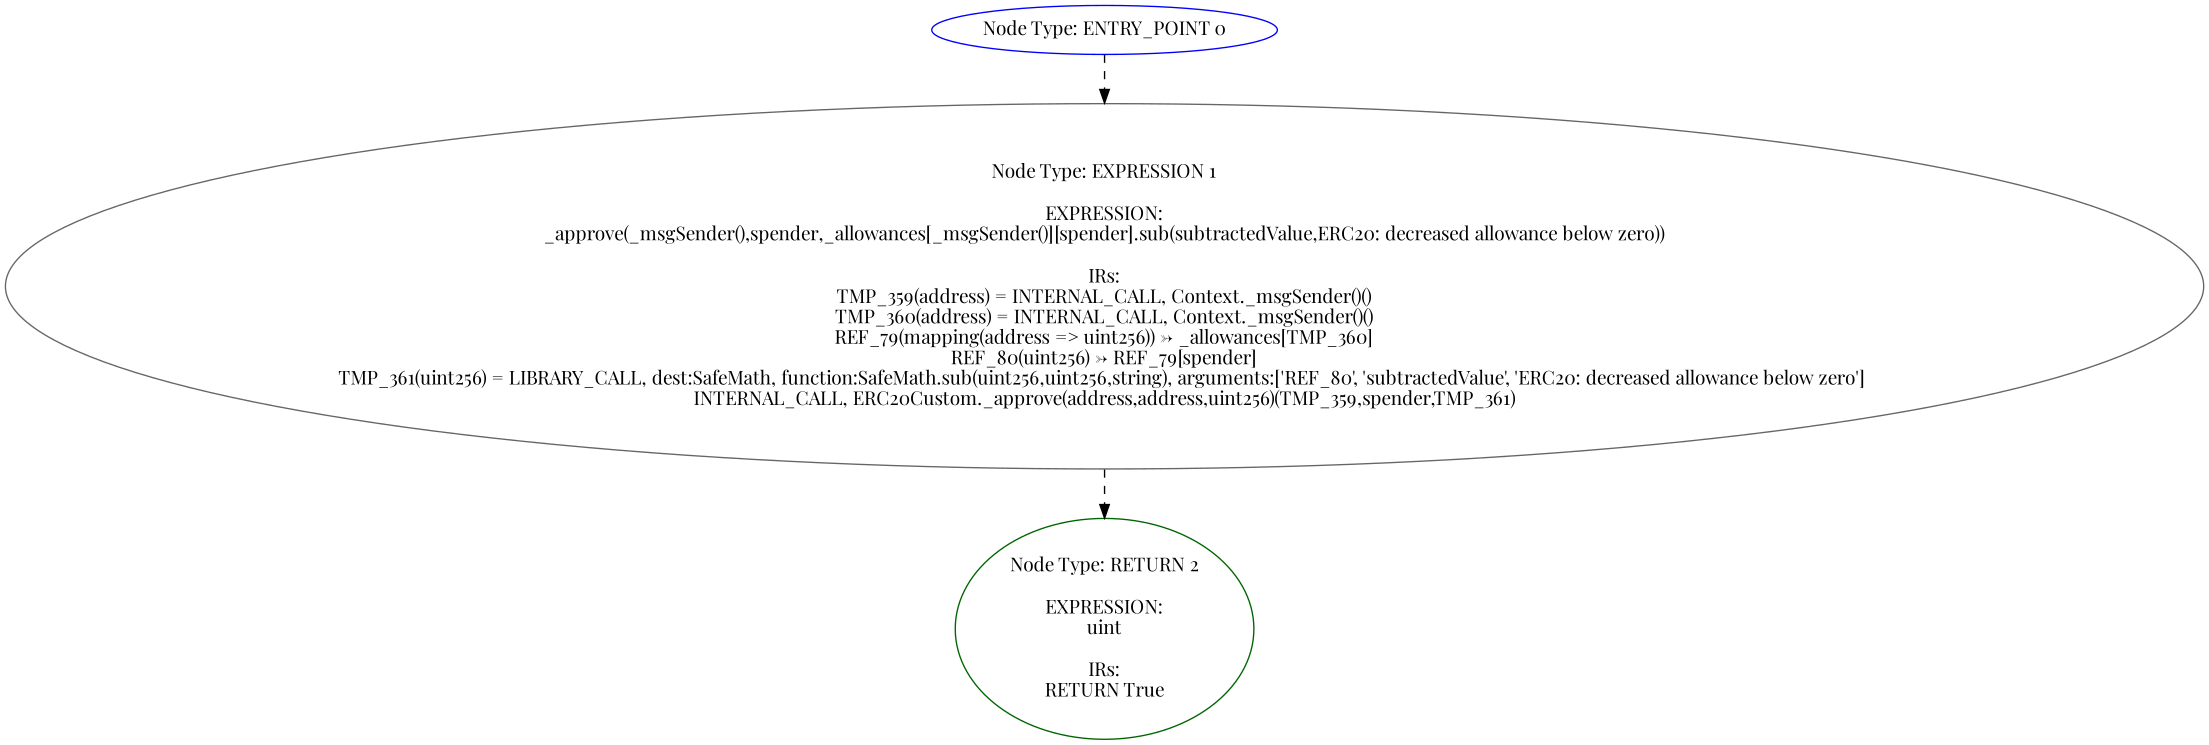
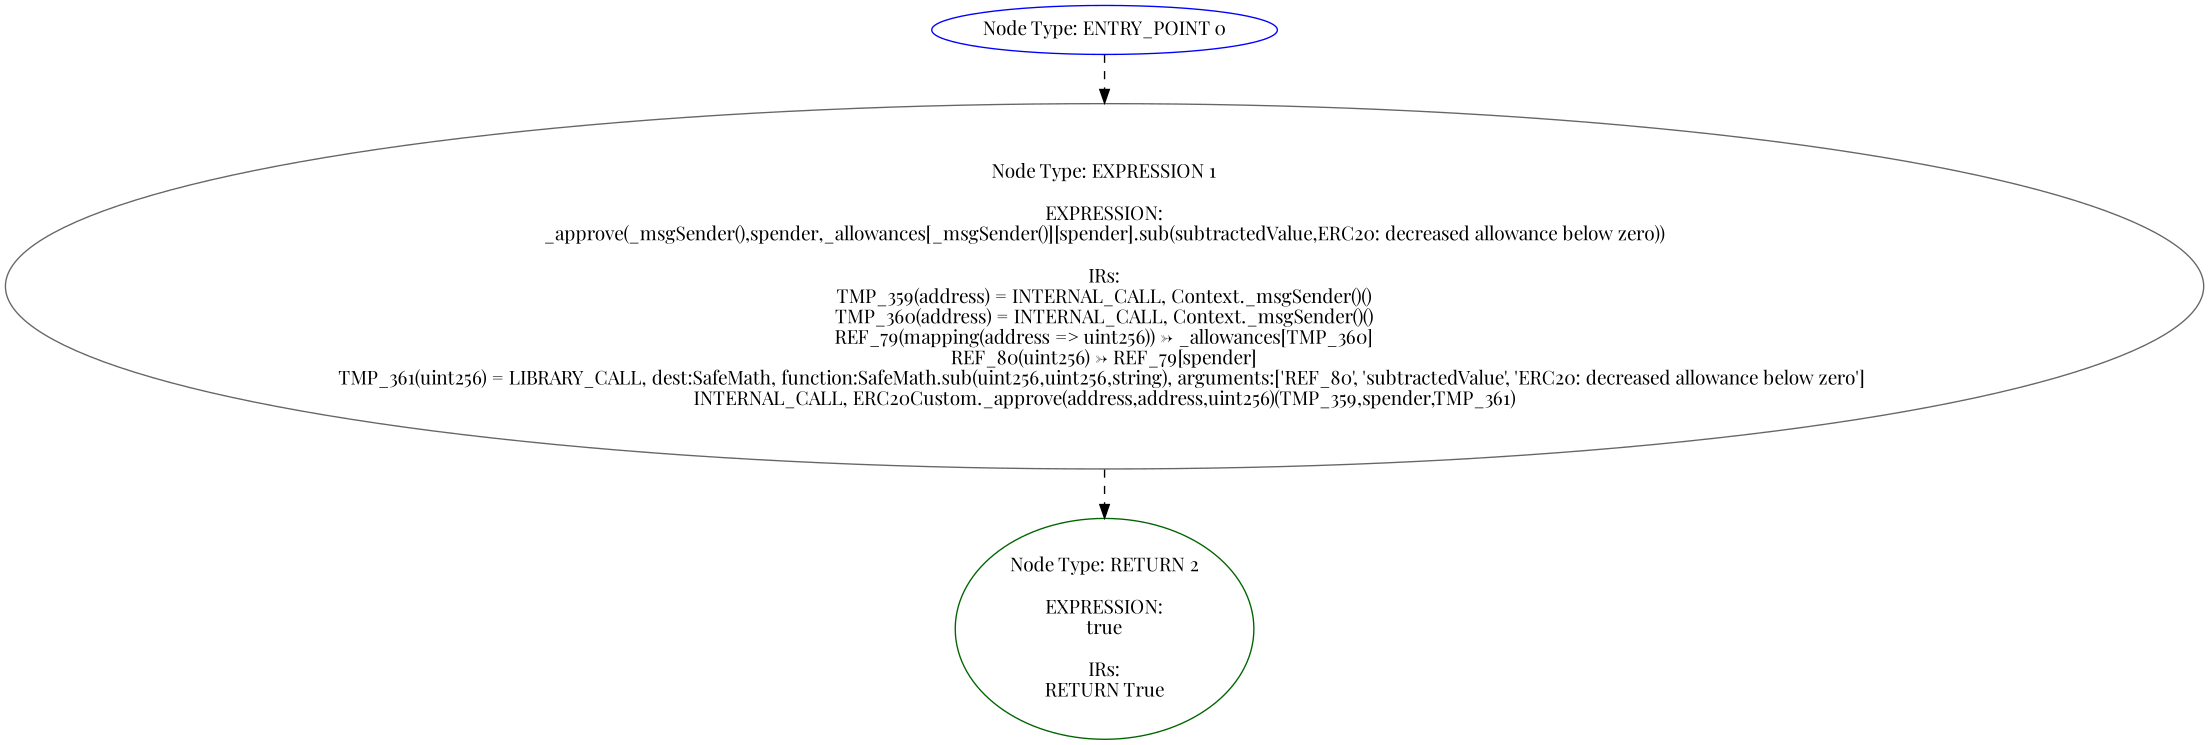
node "Node Type: RETURN 2 EXPRESSION: uint IRs: RETURN True": label "Node Type: RETURN 2 EXPRESSION: uint IRs: RETURN True" -> "Node Type: RETURN 2 EXPRESSION: true IRs: RETURN True"
